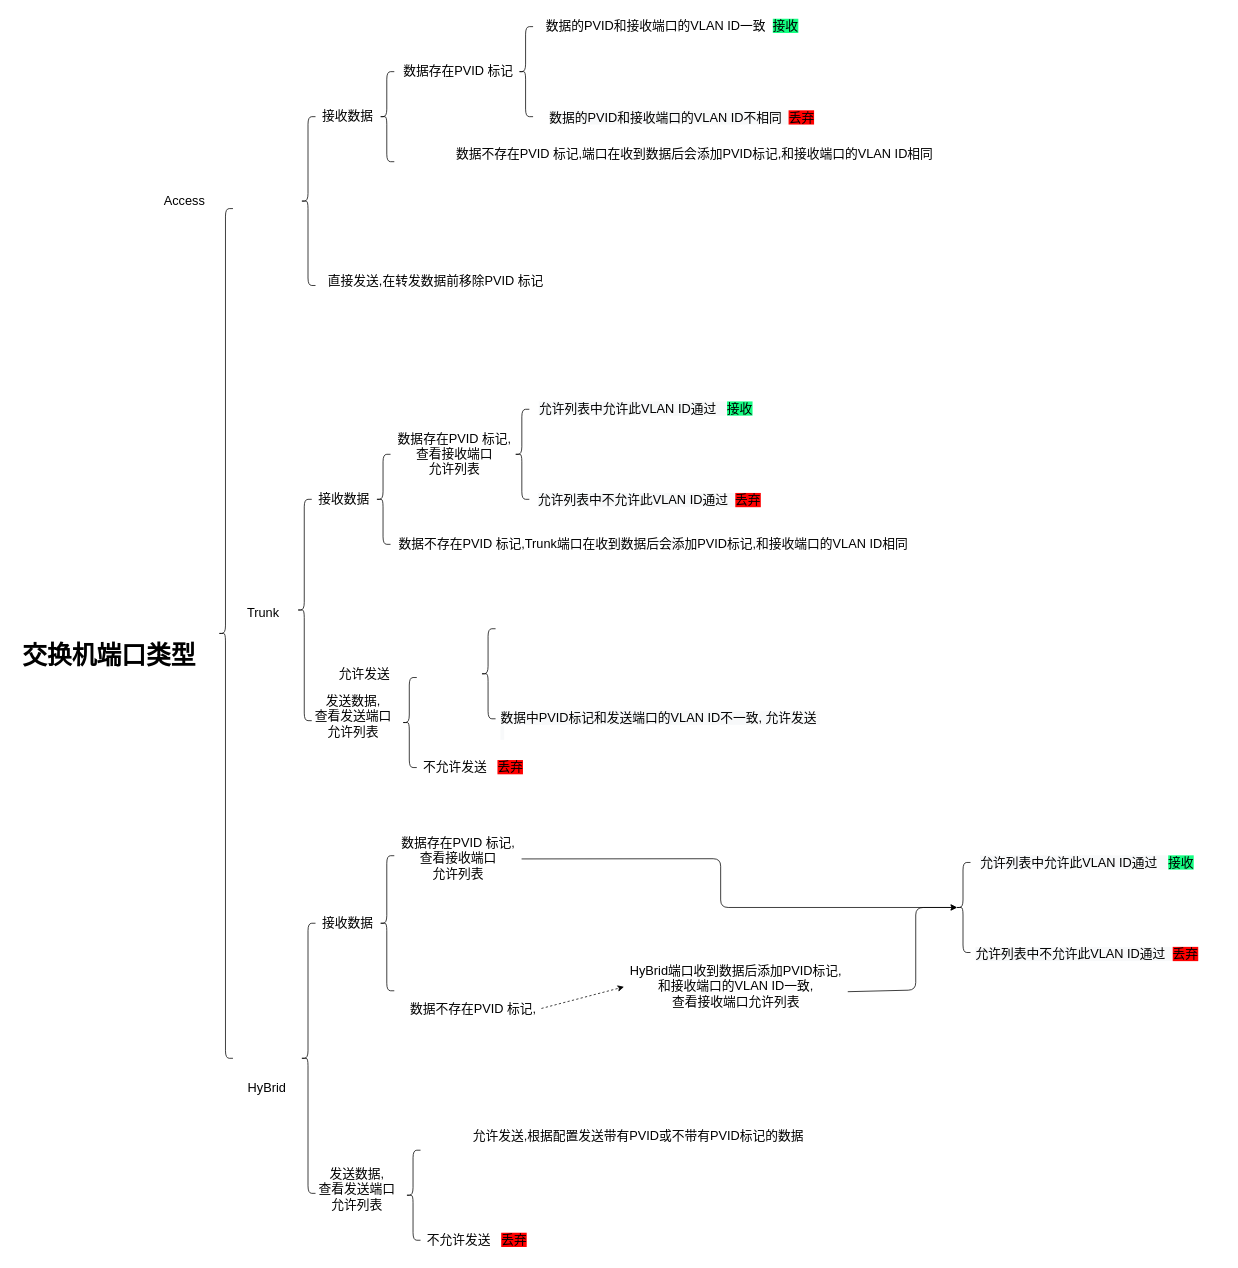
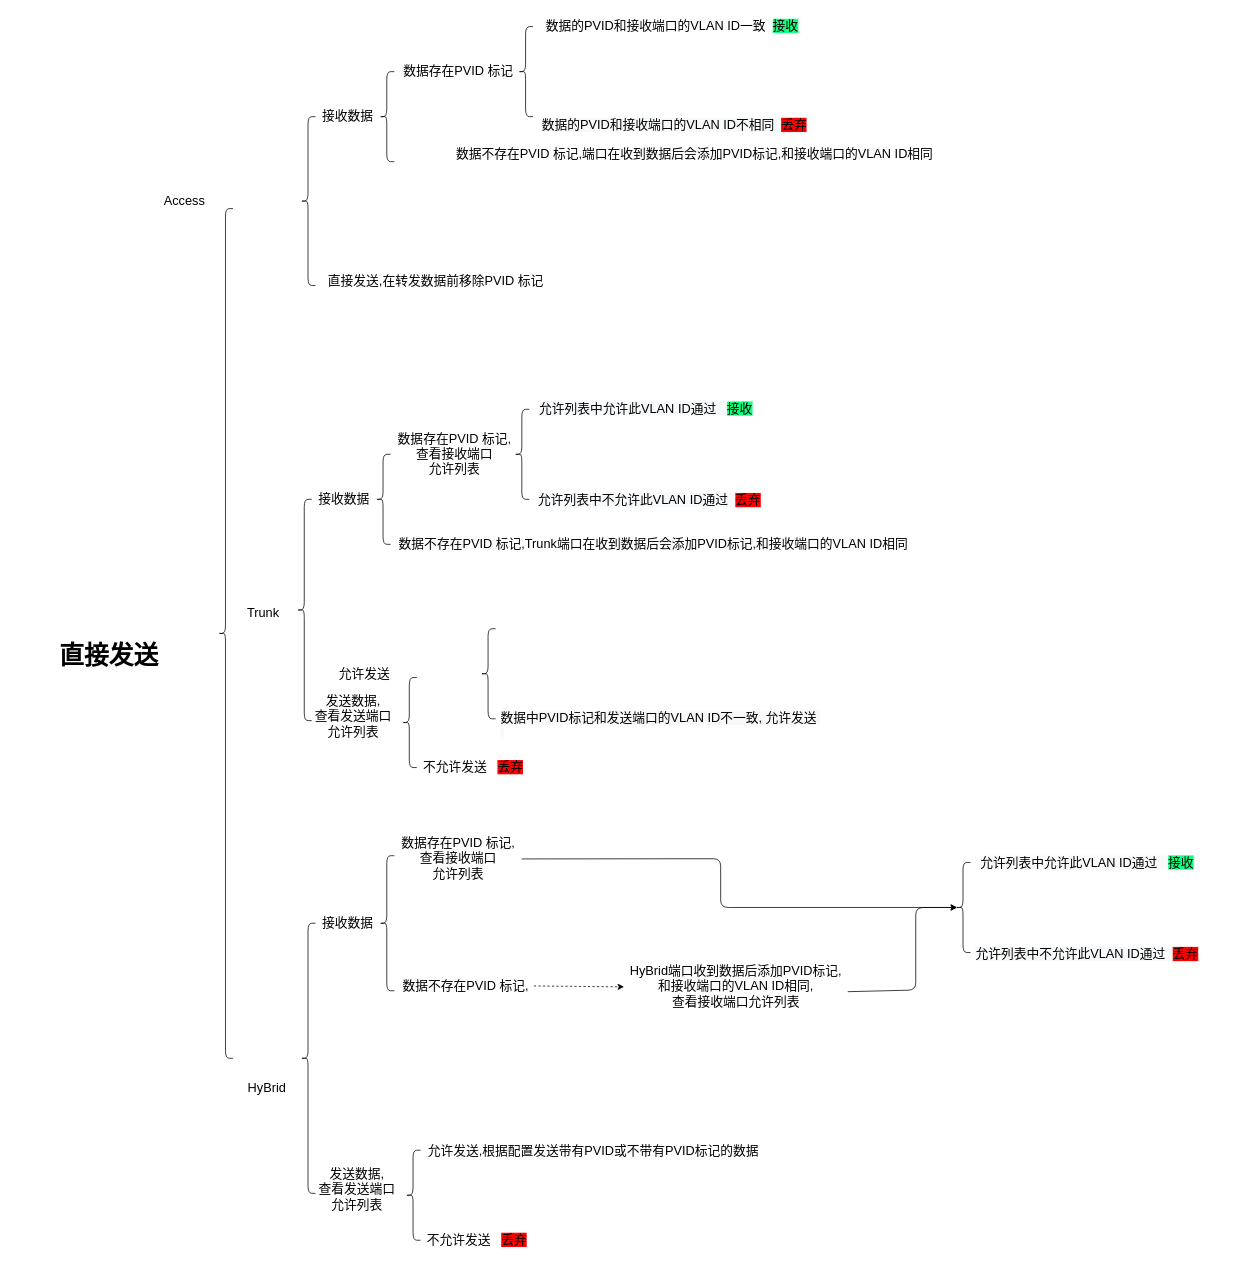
node "数据的PVID和接收端口的VLAN ID不相同 丢弃": moved (687, 117) -> (679, 124)
node "交换机端口类型": label "交换机端口类型" -> "直接发送"
node "HyBrid端口收到数据后添加PVID标记, 和接收端口的VLAN ID一致, 查看接收端口允许列表": label "HyBrid端口收到数据后添加PVID标记, 和接收端口的VLAN ID一致, 查看接收端口允许列表" -> "HyBrid端口收到数据后添加PVID标记, 和接收端口的VLAN ID相同, 查看接收端口允许列表"
node "数据不存在PVID 标记,": moved (473, 1009) -> (465, 987)
node "允许发送,根据配置发送带有PVID或不带有PVID标记的数据": moved (638, 1137) -> (593, 1152)
